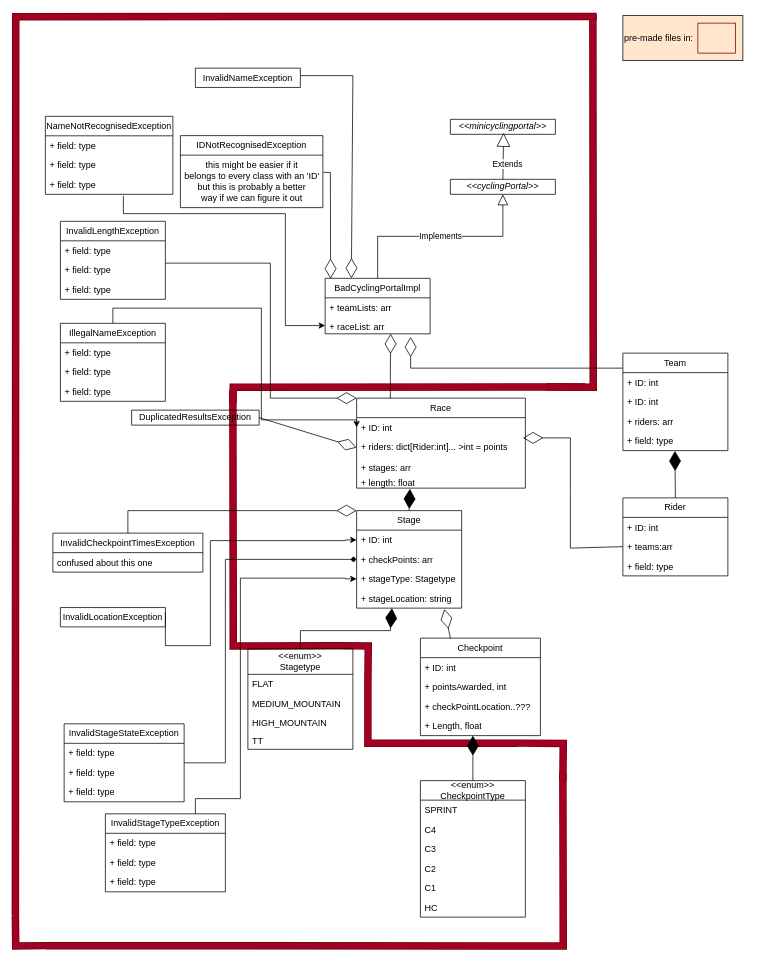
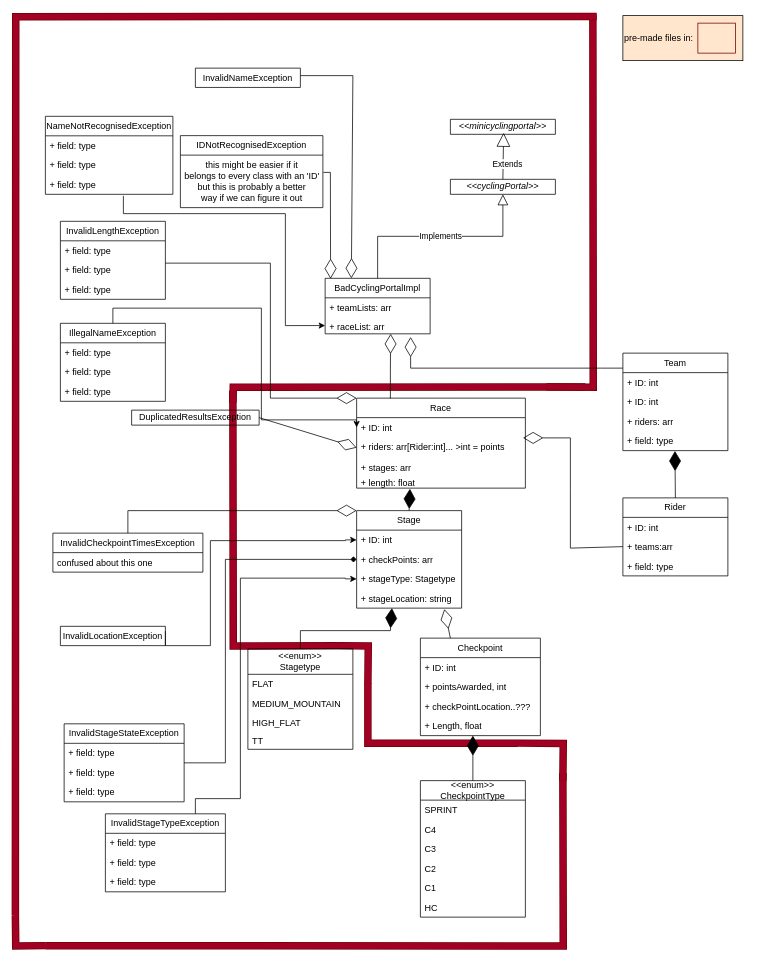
node "+ riders: dict[Rider:int]... >int = points": label "+ riders: dict[Rider:int]... >int = points" -> "+ riders: arr[Rider:int]... >int = points"
node "InvalidLocationException": moved (113, 617) -> (113, 636)
node "HIGH_MOUNTAIN": label "HIGH_MOUNTAIN" -> "HIGH_FLAT"
